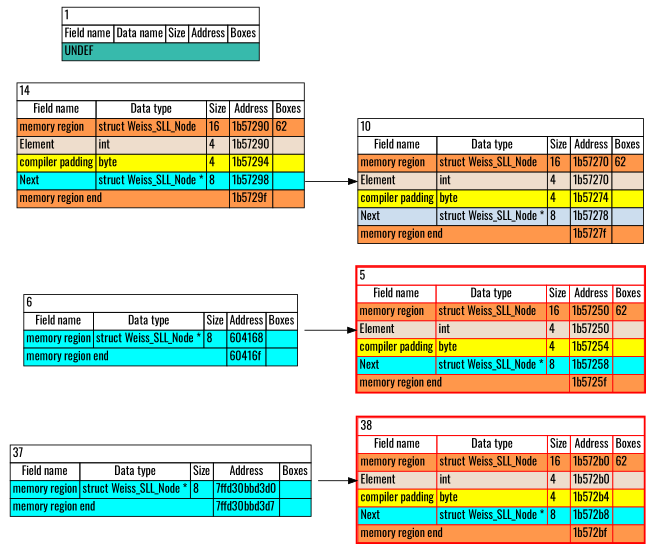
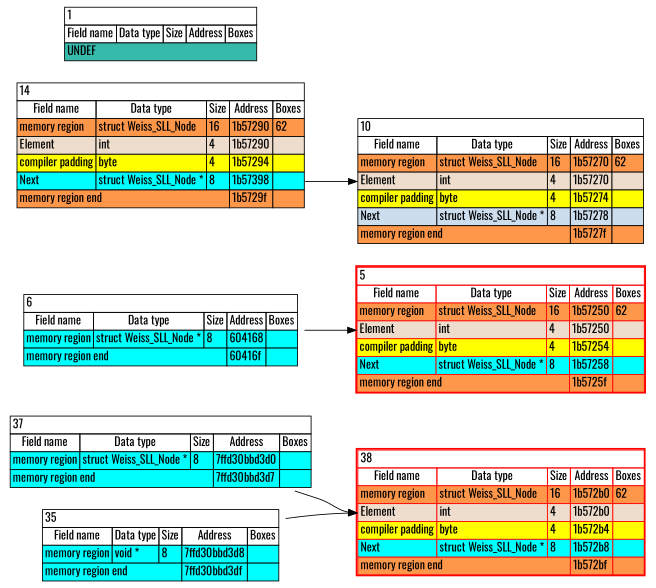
node "1": text "Data name" -> "Data type"
node "14": text "1b57298" -> "1b57398"
node "35": added
